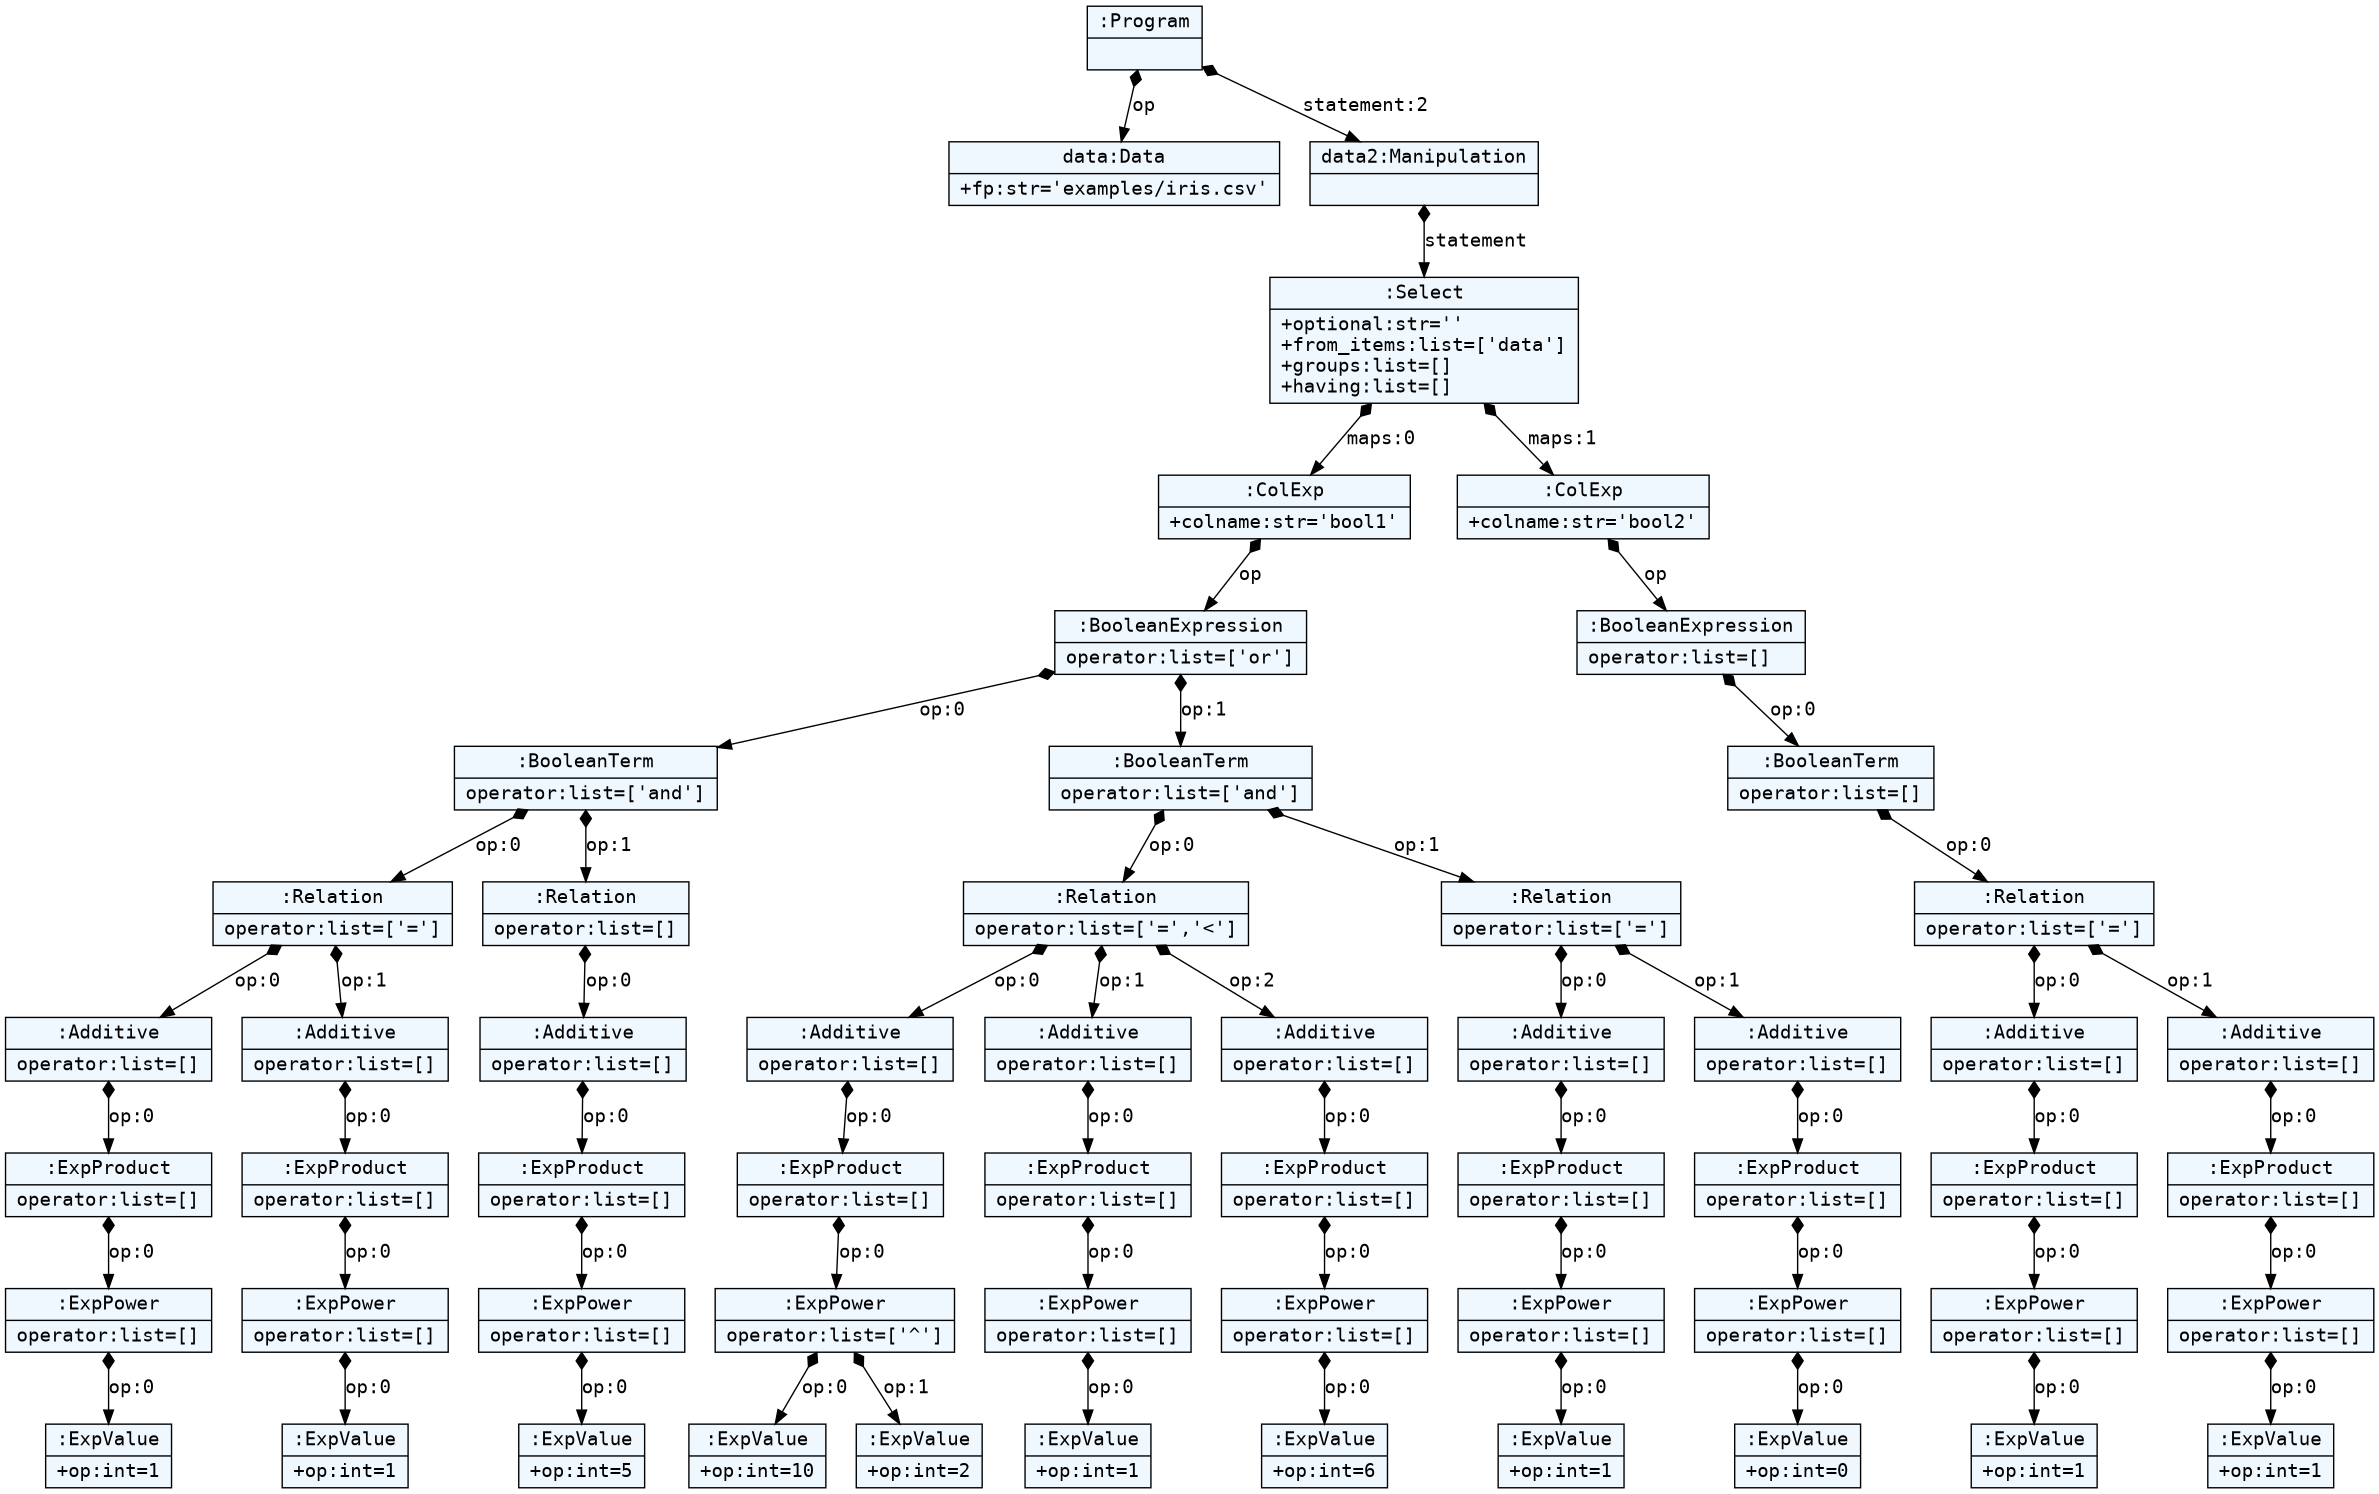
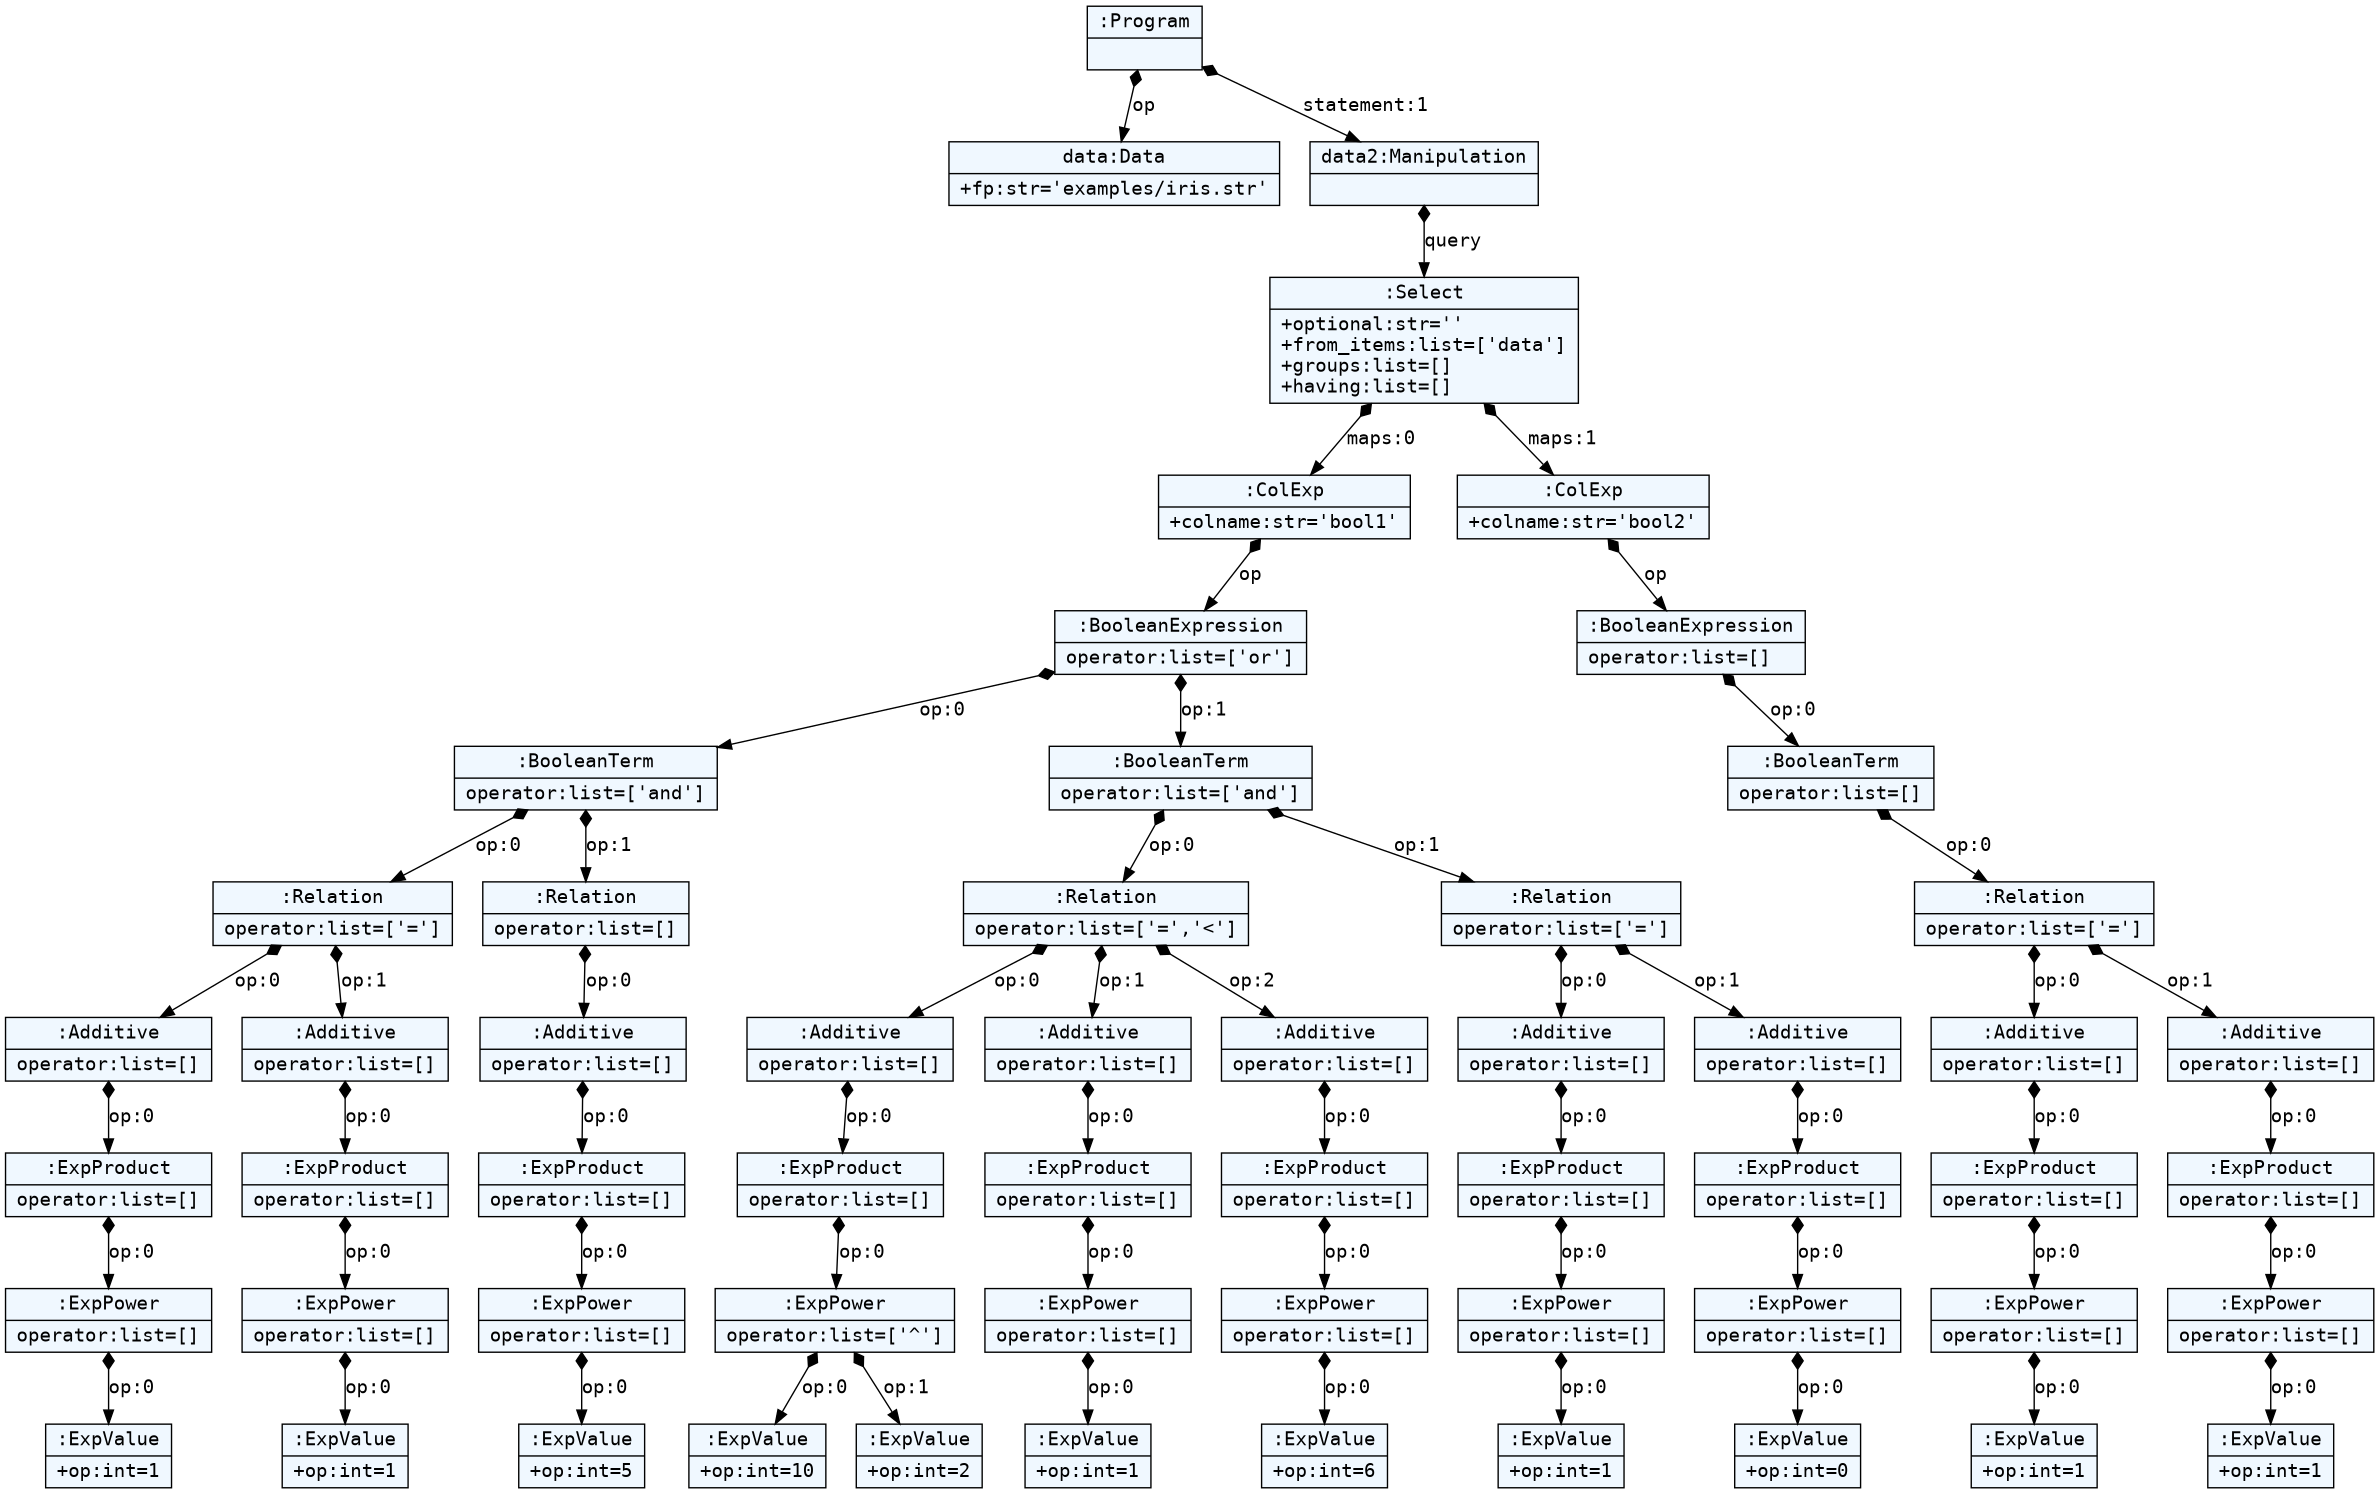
edge ":Program" -- "data2:Manipulation": label "statement:2" -> "statement:1"
node "data:Data": text "+fp:str='examples/iris.csv'" -> "+fp:str='examples/iris.str'"
edge "data2:Manipulation" -- ":Select": label "statement" -> "query"
